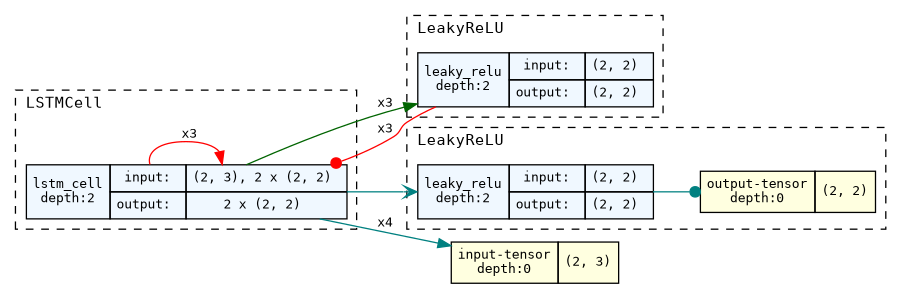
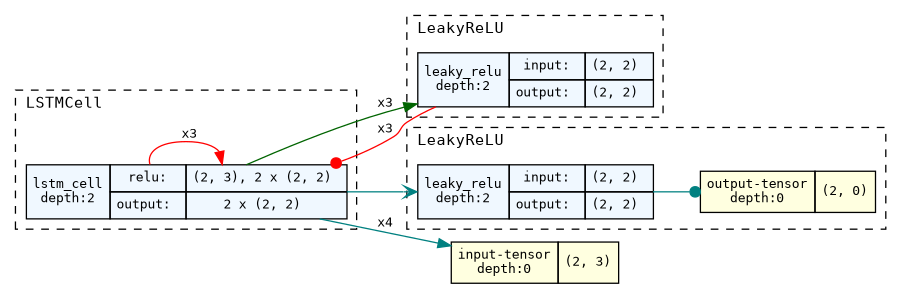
node "lstm_cell": text "input:" -> "relu:"
node "output-tensor": text "(2, 2)" -> "(2, 0)"
